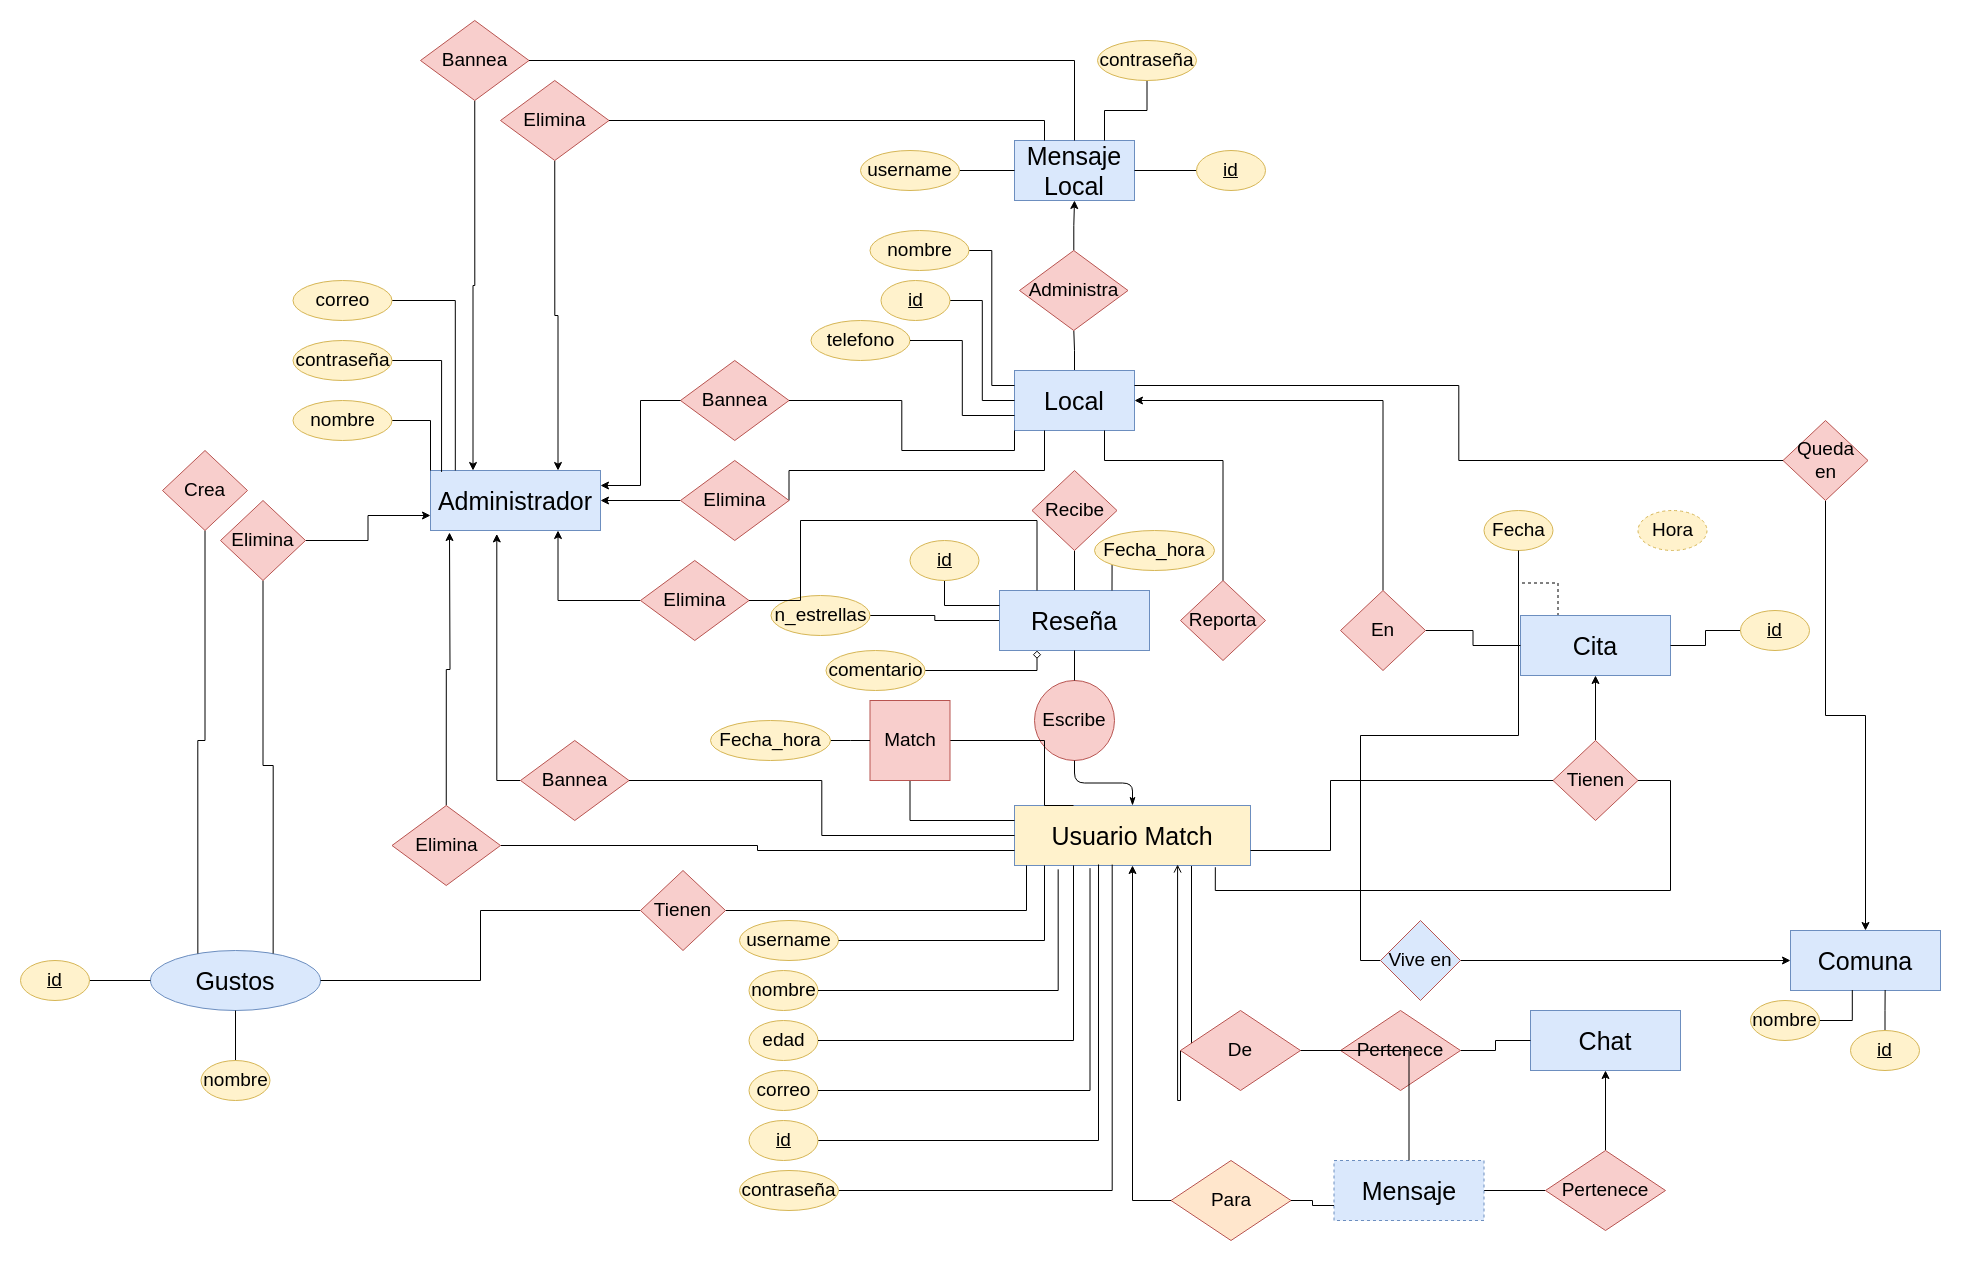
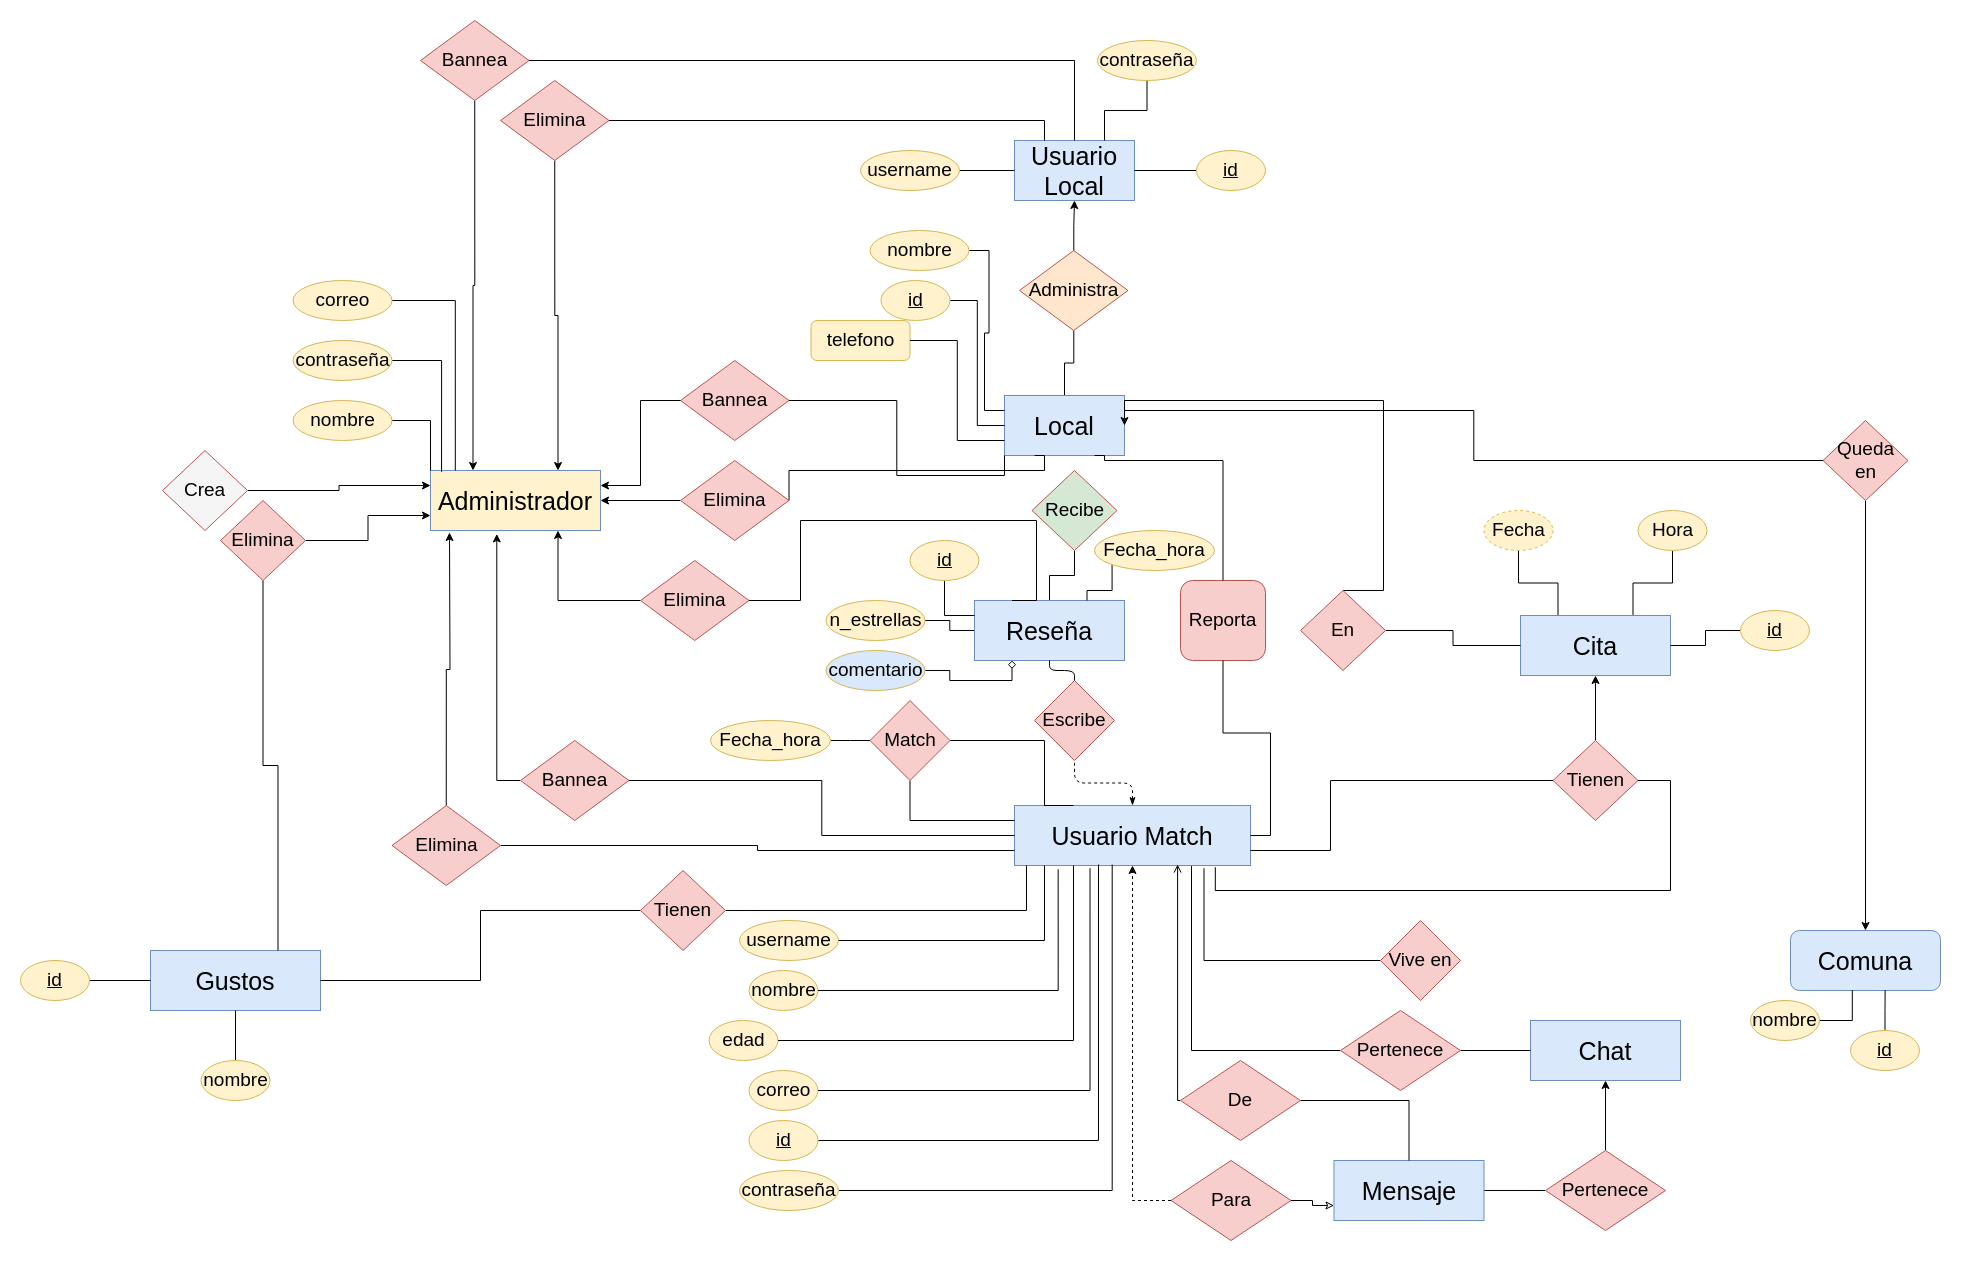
node "Mensaje Local": label "Mensaje Local" -> "Usuario Local"
node "Administra": fillcolor #f8cecc -> #ffe6cc
node "telefono": shape ellipse -> rounded rectangle
node "Local": moved (1075, 401) -> (1065, 426)
node "Queda en": moved (1826, 461) -> (1866, 461)
node "Crea": fillcolor #f8cecc -> #f5f5f5
edge "Crea" -> "Administrador": added
node "Administrador": fillcolor #dae8fc -> #fff2cc
node "Recibe": fillcolor #f8cecc -> #d5e8d4
node "Fecha": style solid -> dashed
node "Hora": style dashed -> solid
edge "Fecha" -- "Cita": style dashed -> solid
edge "Hora" -- "Cita": added
node "n_estrellas": moved (821, 616) -> (876, 621)
node "Reseña": moved (1075, 621) -> (1050, 631)
node "Reporta": shape diamond -> rounded rectangle
node "En": moved (1383, 631) -> (1343, 631)
node "comentario": fillcolor #fff2cc -> #dae8fc
node "Escribe": shape ellipse -> diamond
edge "Reporta" -- "Usuario Match": added
edge "Fecha" -- "Vive en": now "Usuario Match" -- "Vive en"
edge "Crea" -- "Gustos": removed
node "Match": shape rectangle -> diamond
edge "Escribe" -> "Usuario Match": style solid -> dashed
node "Usuario Match": fillcolor #fff2cc -> #dae8fc
node "Vive en": fillcolor #dae8fc -> #f8cecc
edge "Vive en" -> "Comuna": removed
node "Comuna": shape rectangle -> rounded rectangle
node "Gustos": shape ellipse -> rectangle
node "edad": moved (784, 1041) -> (744, 1041)
node "Chat": moved (1606, 1041) -> (1606, 1051)
node "De": moved (1241, 1051) -> (1241, 1101)
edge "Para" -> "Usuario Match": style solid -> dashed
node "Mensaje": style dashed -> solid
node "Para": fillcolor #ffe6cc -> #f8cecc
edge "Mensaje" -- "Para": arrowhead none -> classic
